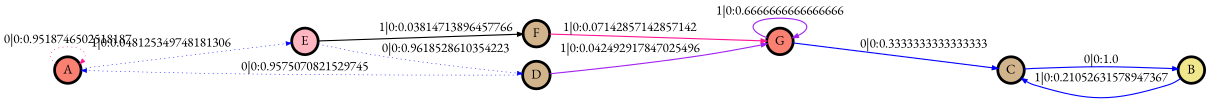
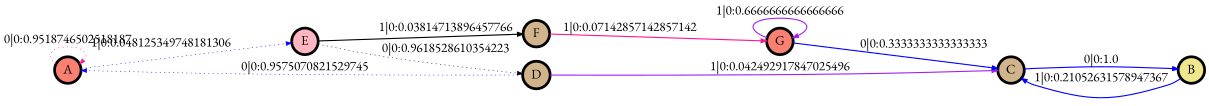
edge "E" -> "D": color blue -> black
edge "D" -> "G": now "D" -> "C"
